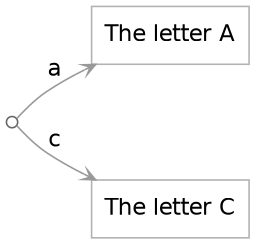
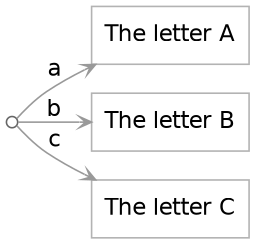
node "The letter B": added
